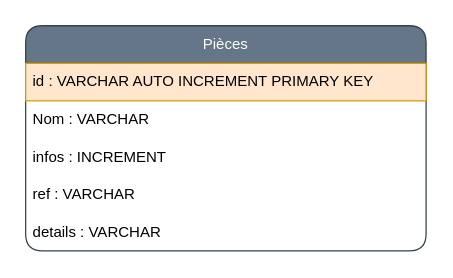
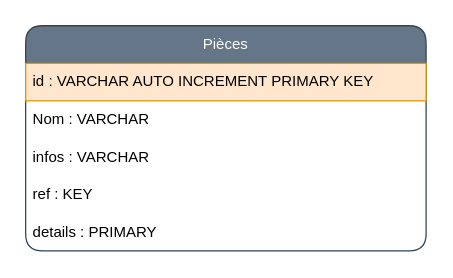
node "infos : INCREMENT": label "infos : INCREMENT" -> "infos : VARCHAR"
node "ref : VARCHAR": label "ref : VARCHAR" -> "ref : KEY"
node "details : VARCHAR": label "details : VARCHAR" -> "details : PRIMARY"
